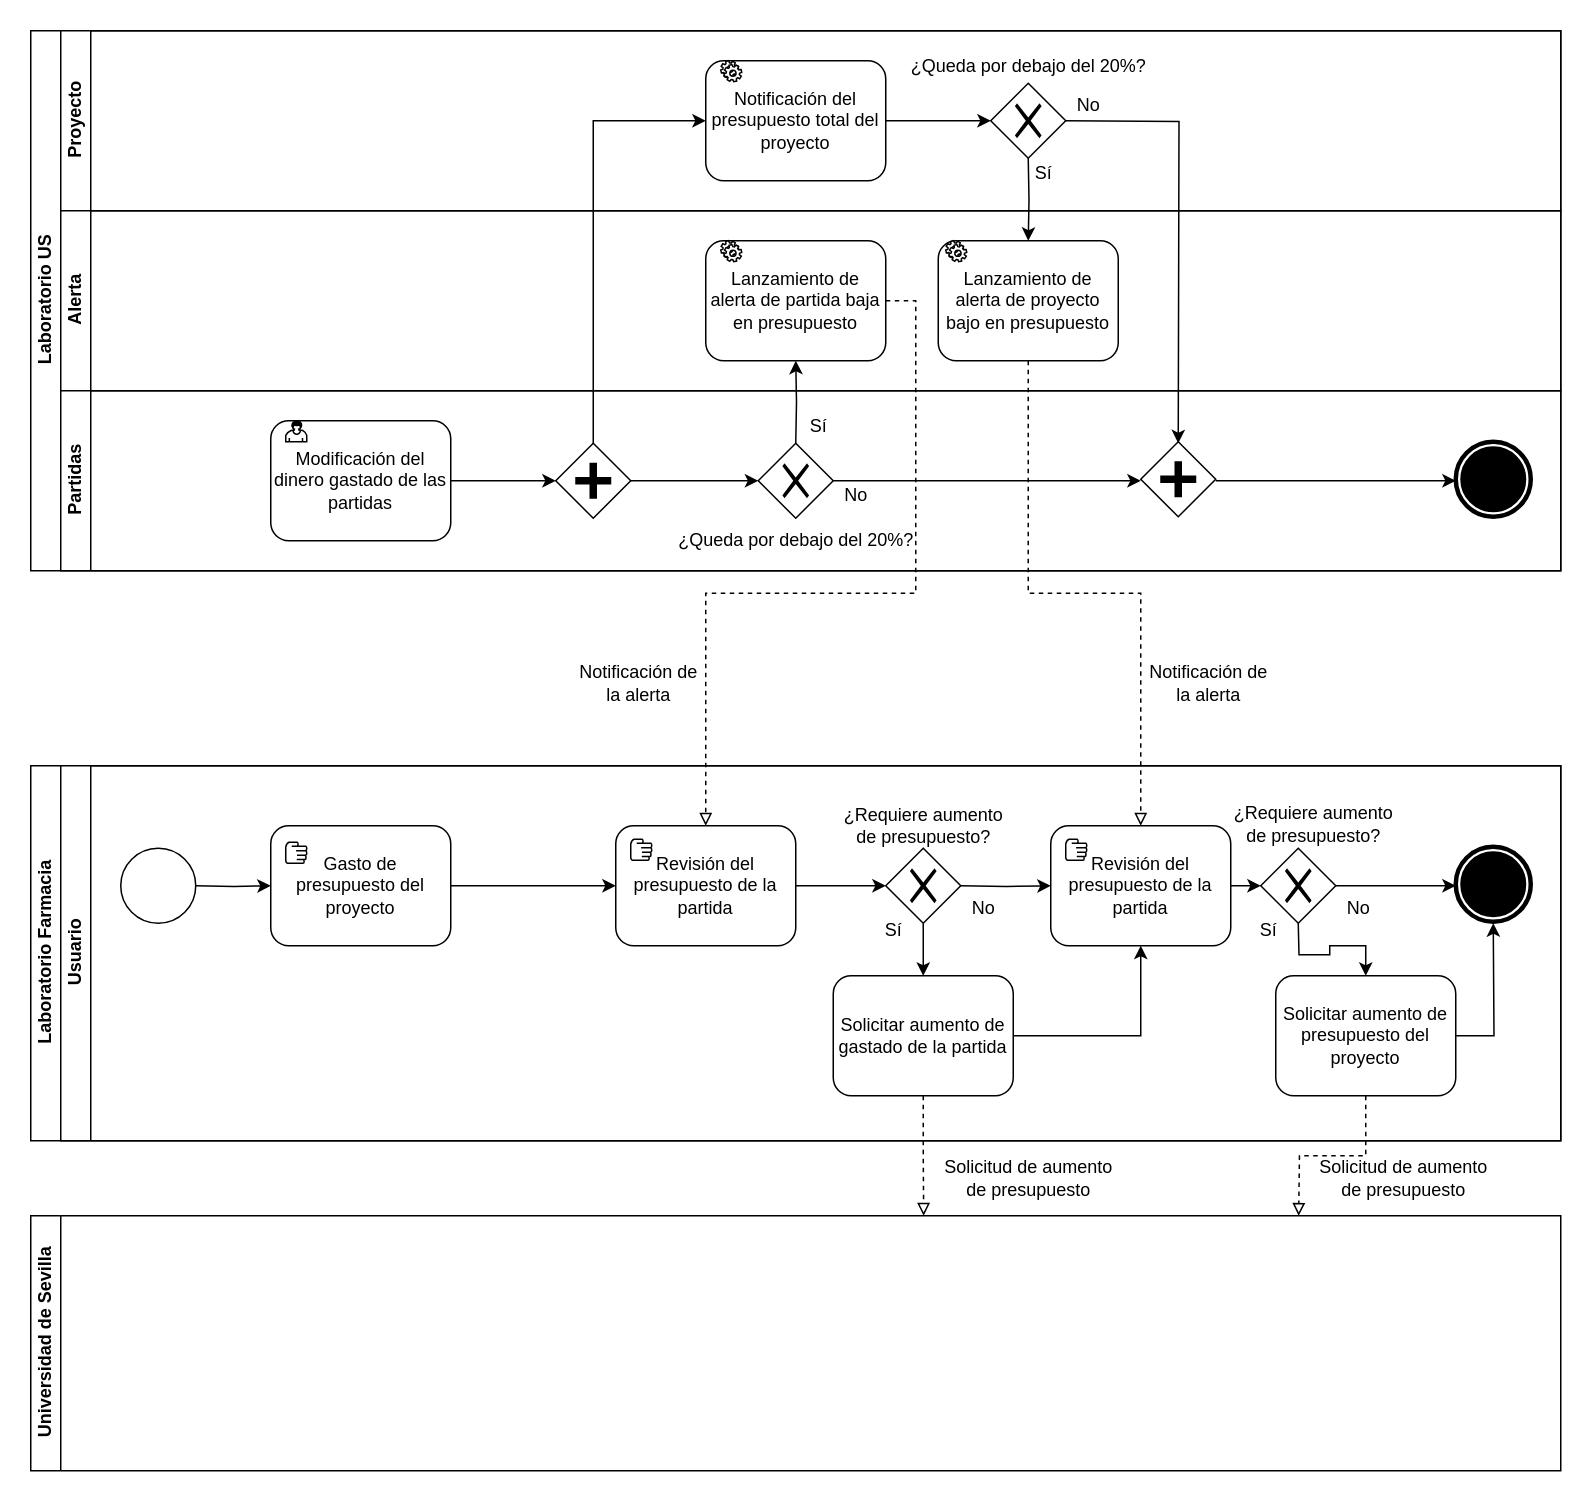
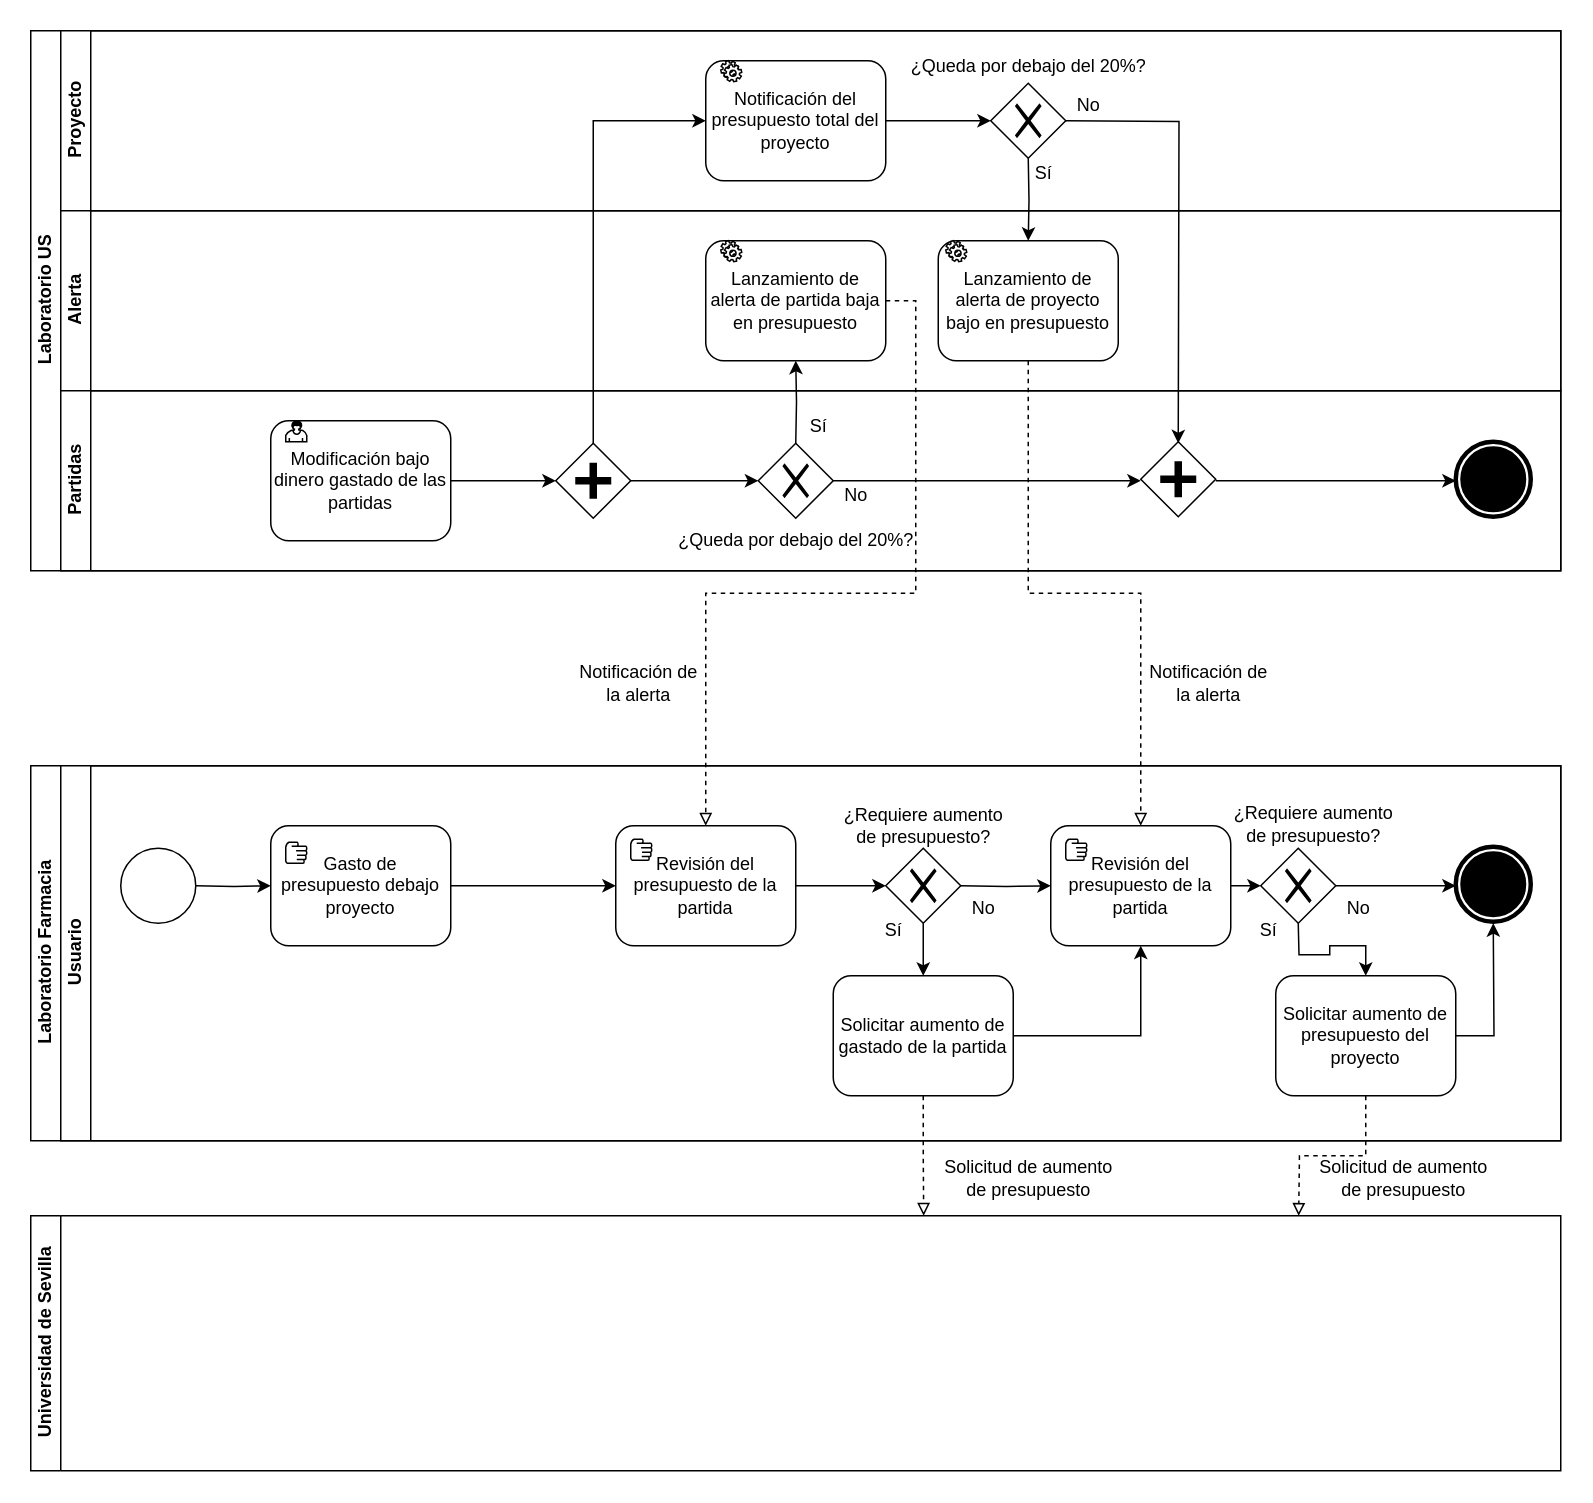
node "Modificación del dinero gastado de las partidas": label "Modificación del dinero gastado de las partidas" -> "Modificación bajo dinero gastado de las partidas"
node "Gasto de presupuesto del proyecto": label "Gasto de presupuesto del proyecto" -> "Gasto de presupuesto debajo proyecto"
